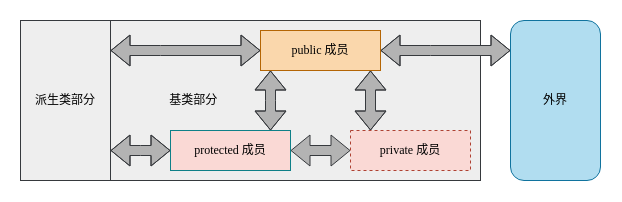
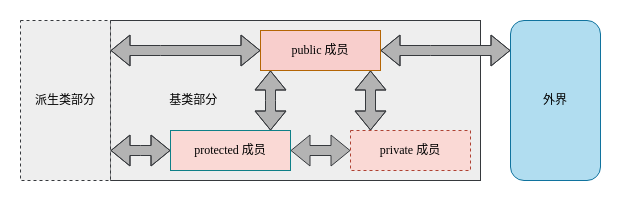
node "public 成员": fillcolor #fad7ac -> #f8cecc
node "派生类部分": style solid -> dashed
